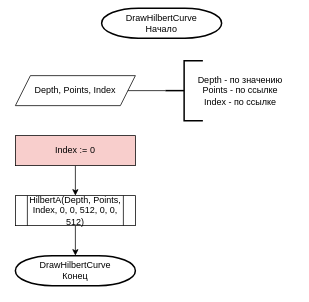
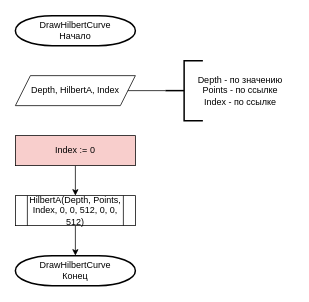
node "DrawHilbertCurve Начало": moved (162, 23) -> (75, 30)
node "Depth, Points, Index": label "Depth, Points, Index" -> "Depth, HilbertA, Index"
